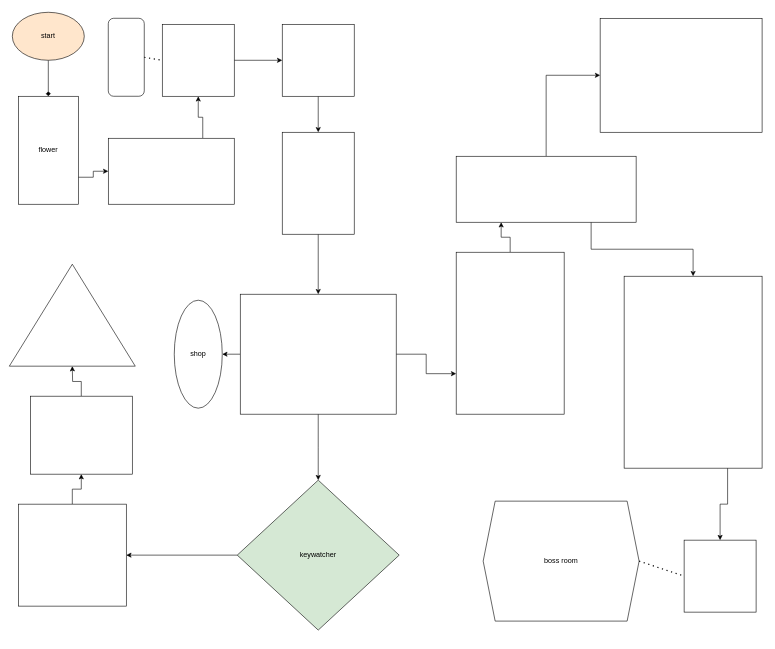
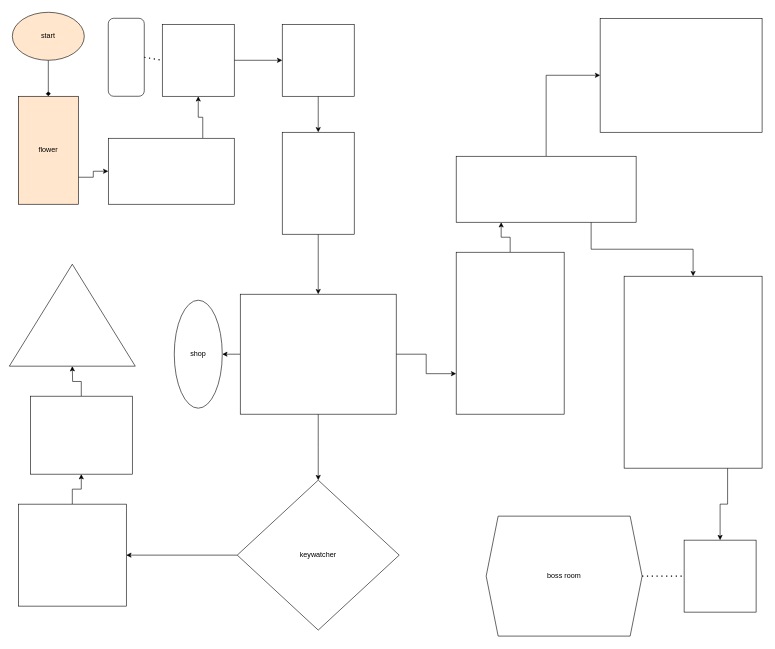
node "flower": fillcolor #ffffff -> #ffe6cc
node "keywatcher": fillcolor #d5e8d4 -> #ffffff
node "boss room": moved (561, 561) -> (564, 576)
